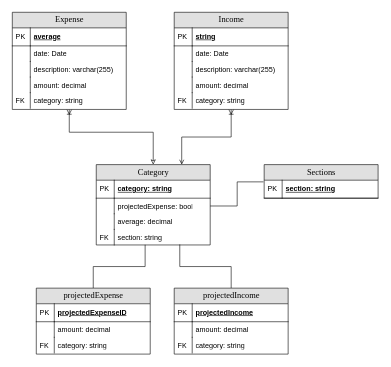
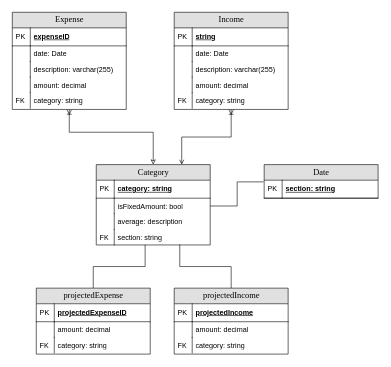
node "average": label "average" -> "expenseID"
node "Sections": label "Sections" -> "Date"
node "projectedExpense: bool": label "projectedExpense: bool" -> "isFixedAmount: bool"
node "average: decimal": label "average: decimal" -> "average: description"
